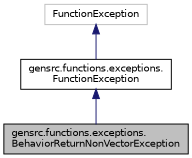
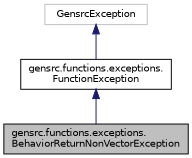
node "FunctionException": label "FunctionException" -> "GensrcException"
